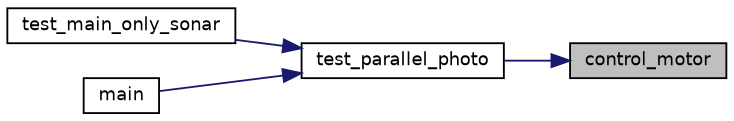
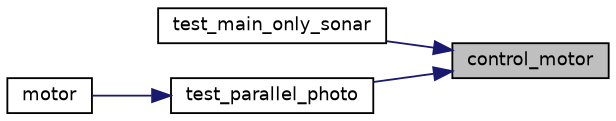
edge "test_main_only_sonar" -> "test_parallel_photo": now "test_main_only_sonar" -> "control_motor"
node "main": label "main" -> "motor"
